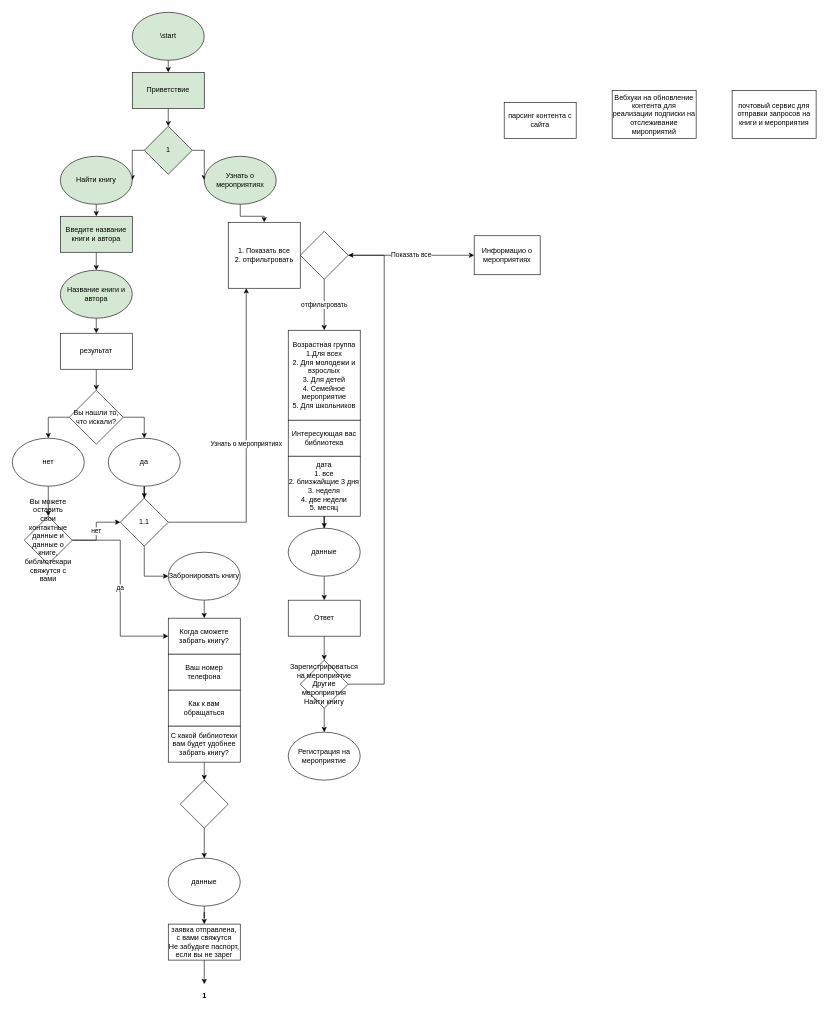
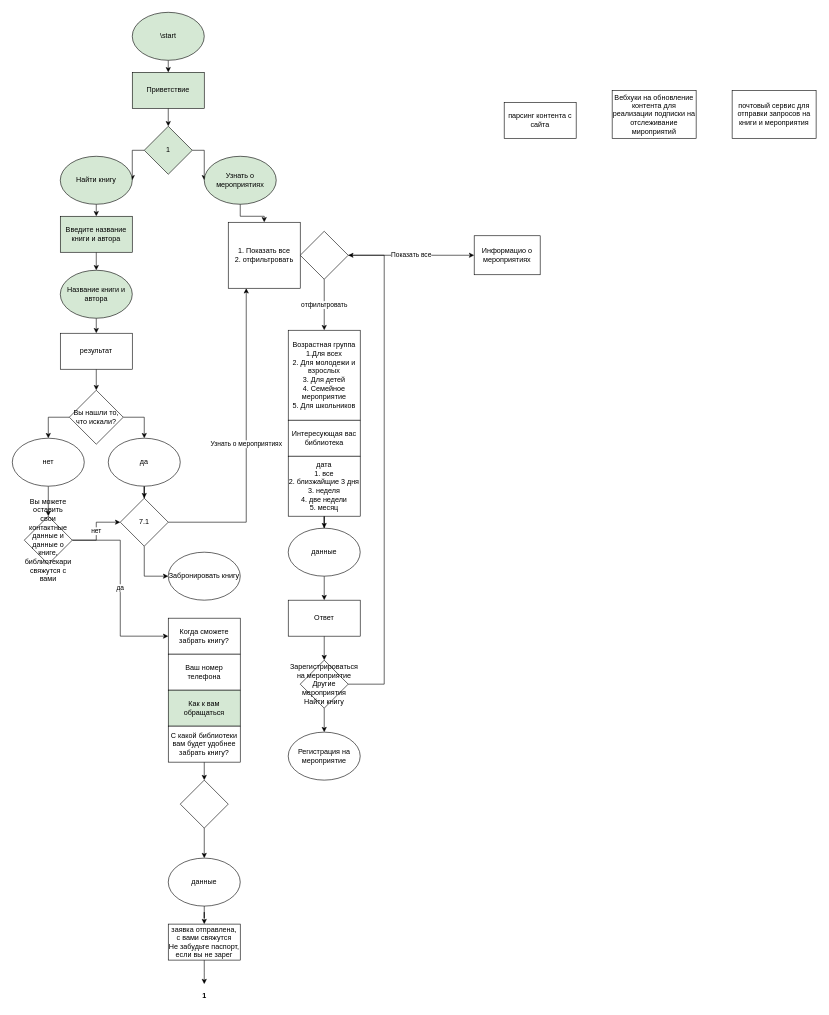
node "1.1": label "1.1" -> "7.1"
edge "Забронировать книгу" -> "Когда сможете забрать книгу?": removed
node "Как к вам обращаться": fillcolor #ffffff -> #d5e8d4
